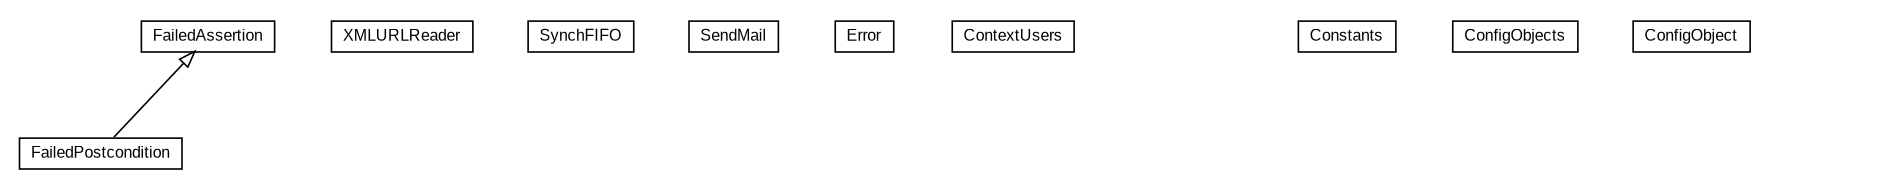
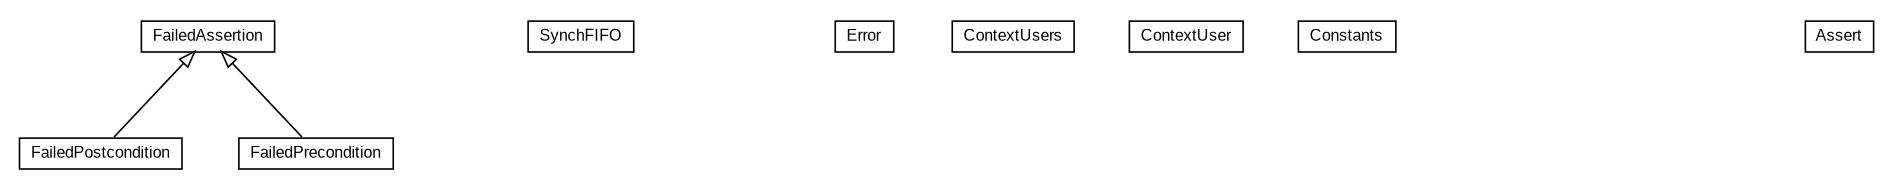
node "XMLURLReader": removed
node "SendMail": removed
node "ContextUser": added
node "ConfigObjects": removed
node "ConfigObject": removed
node "Assert": added
node "FailedPrecondition": added
